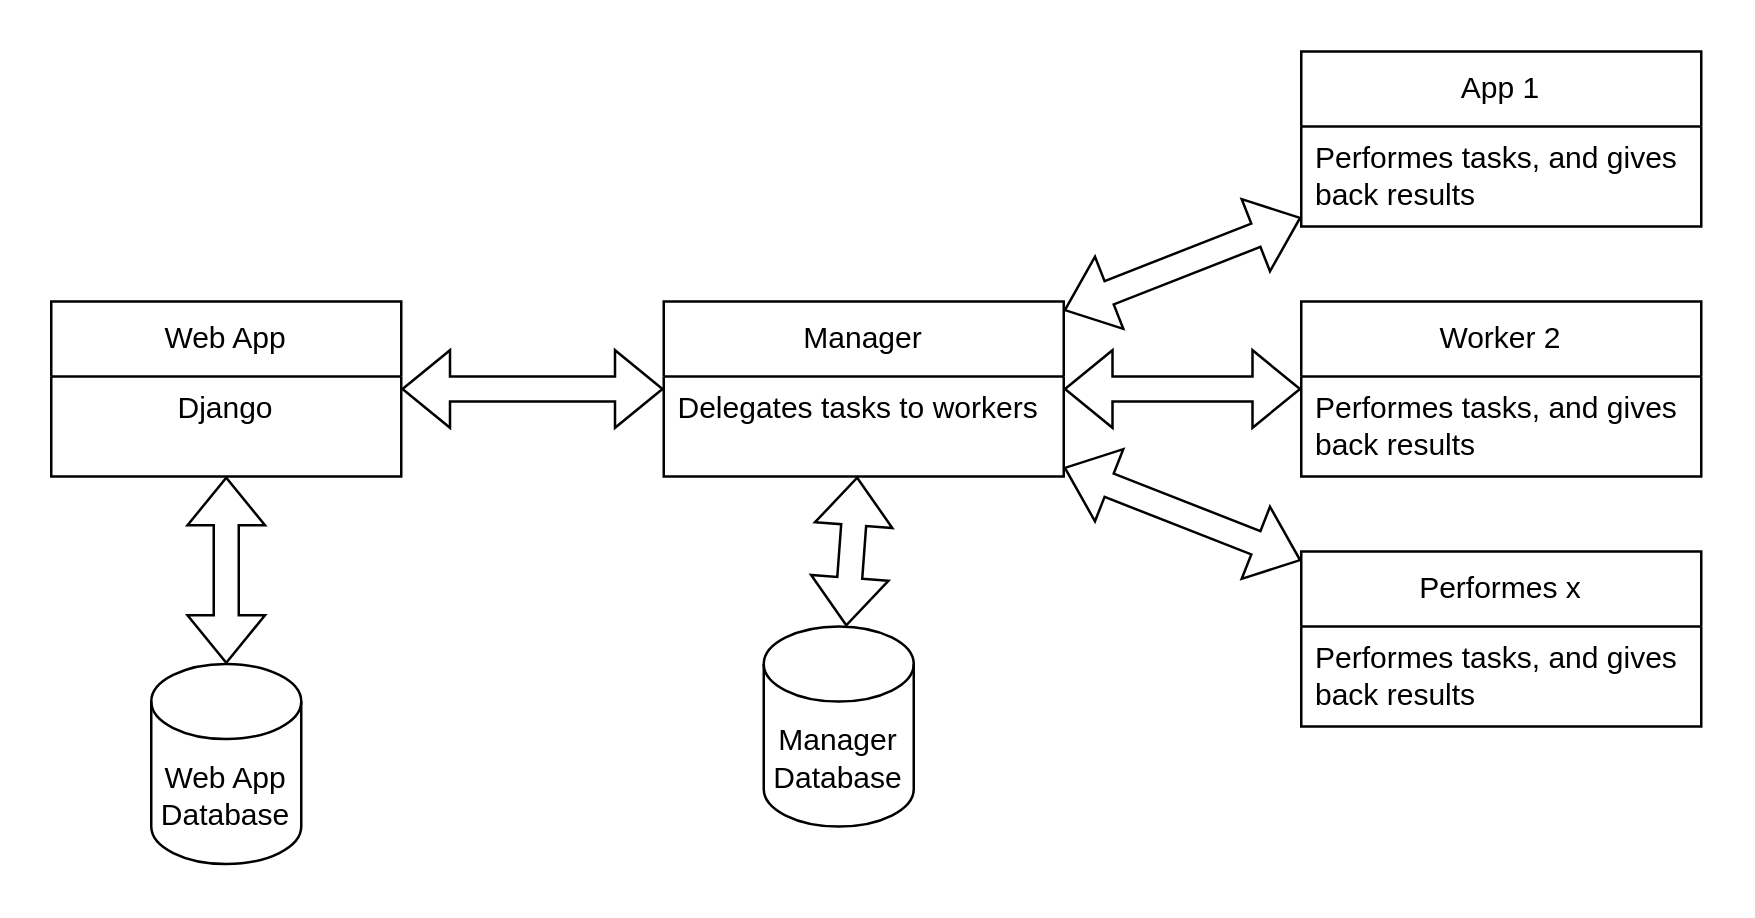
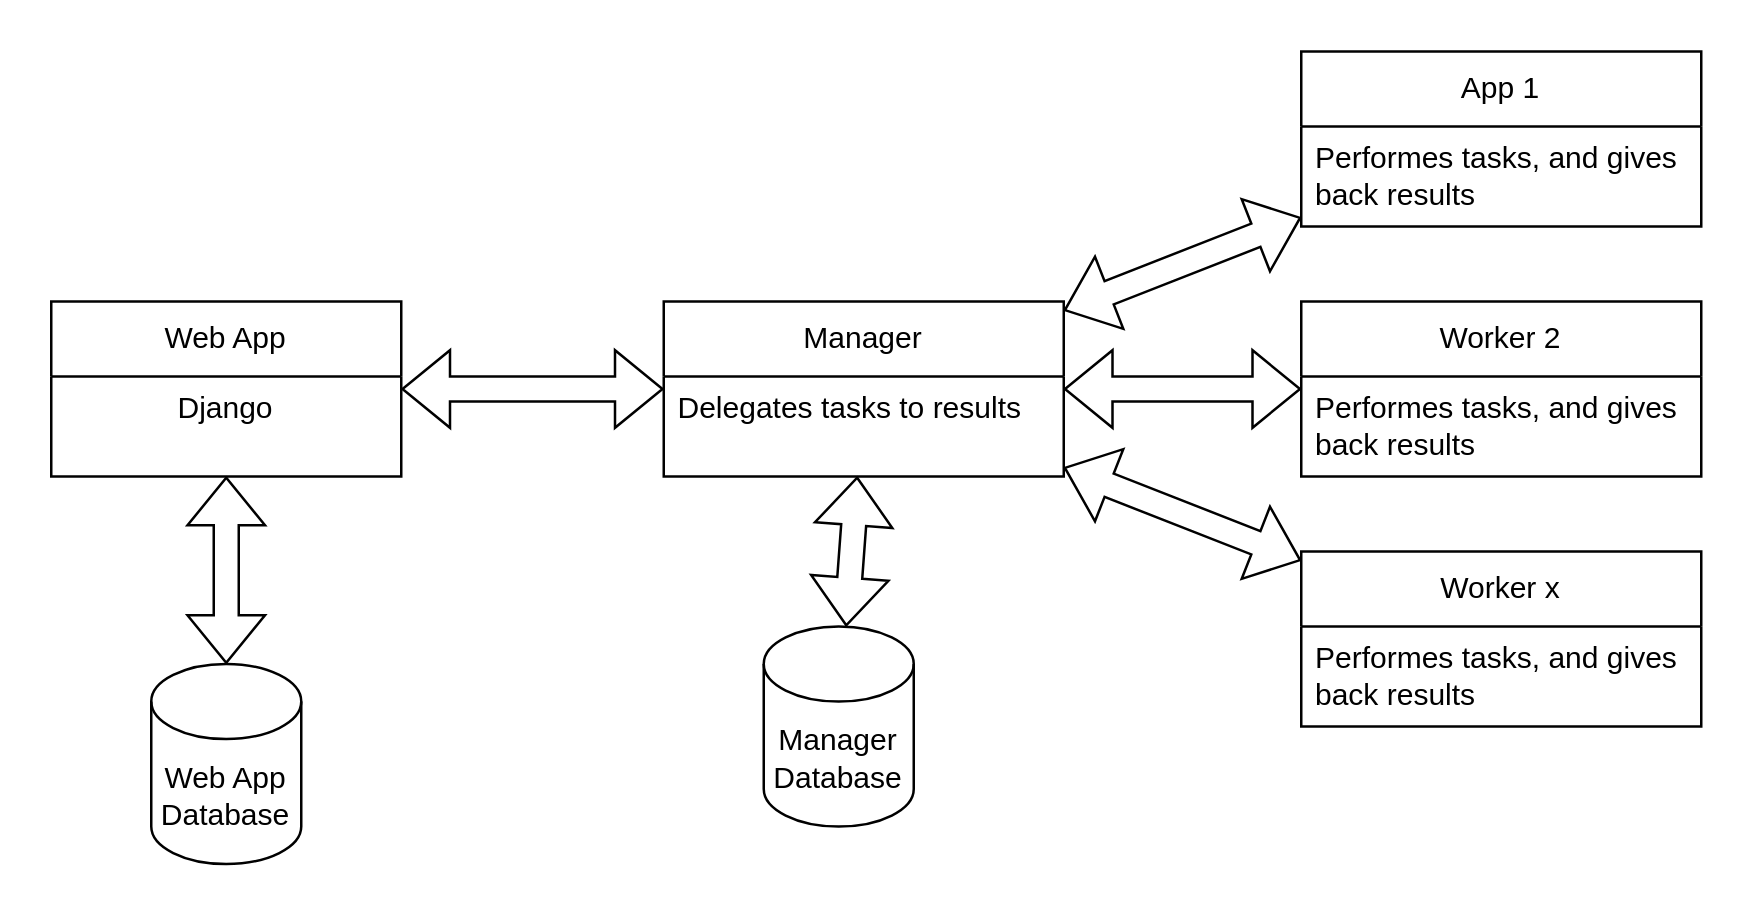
node "Delegates tasks to workers": label "Delegates tasks to workers" -> "Delegates tasks to results"
node "Performes x": label "Performes x" -> "Worker x"
